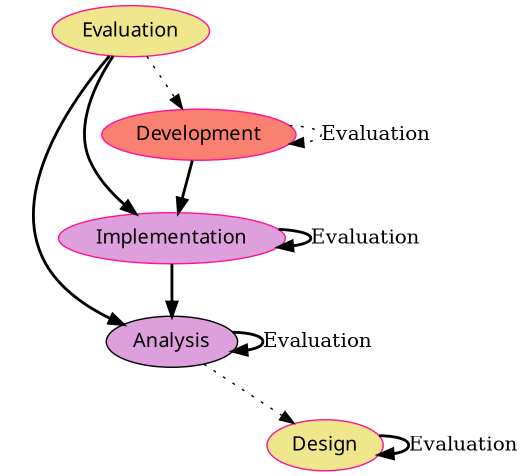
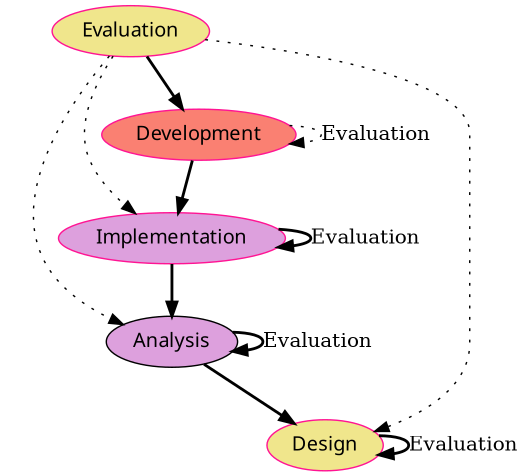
edge "Evaluation" -> "Development": style dotted -> bold
edge "Evaluation" -> "Implementation": style bold -> dotted
edge "Evaluation" -> "Design": added
edge "Evaluation" -> "Analysis": style bold -> dotted
edge "Analysis" -> "Design": style dotted -> bold
